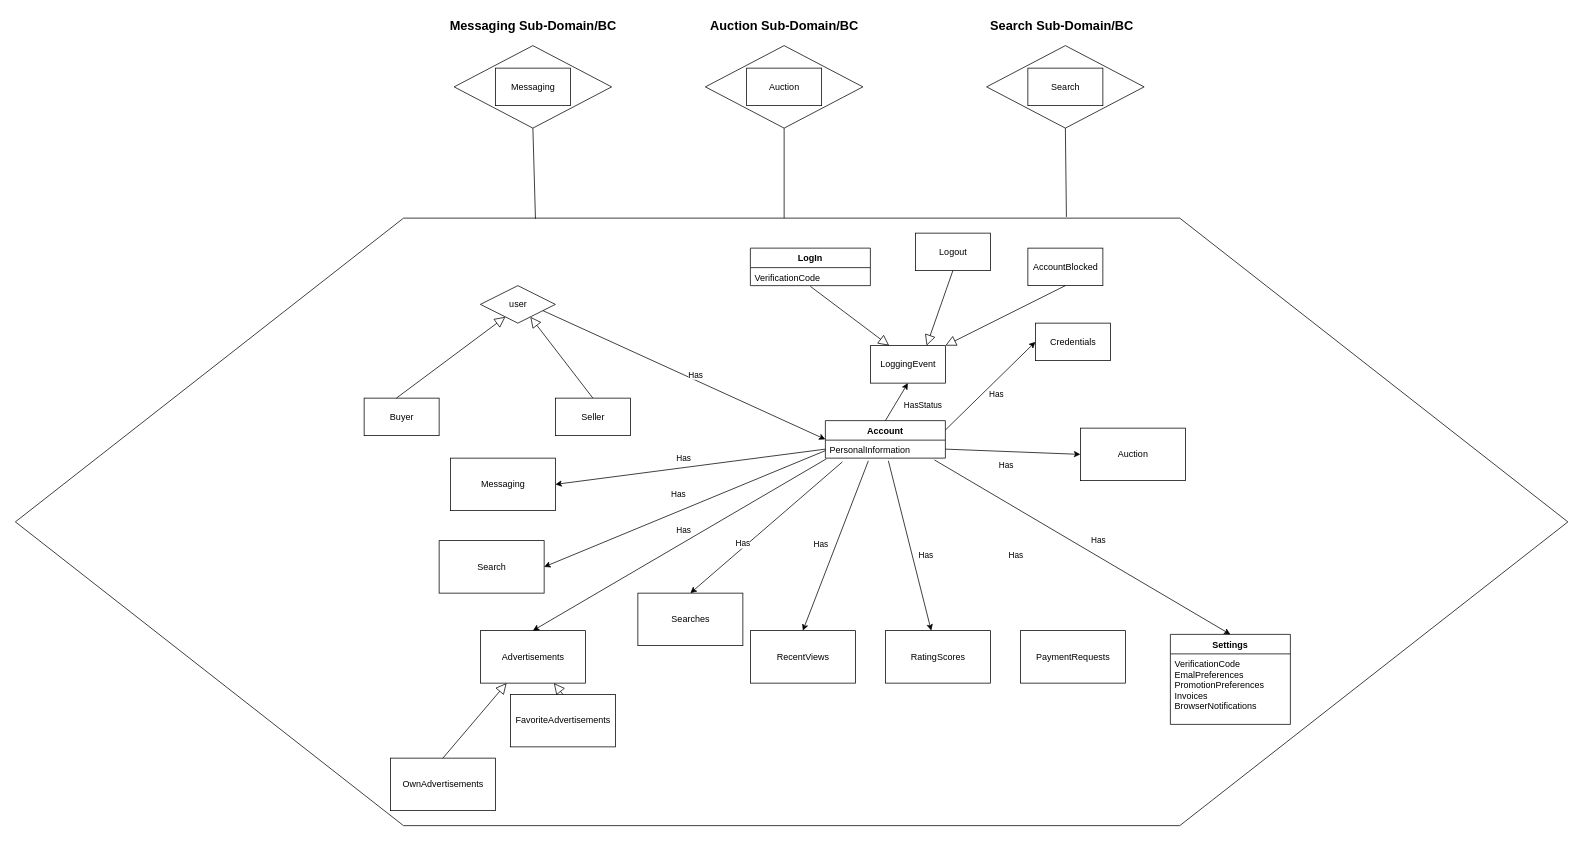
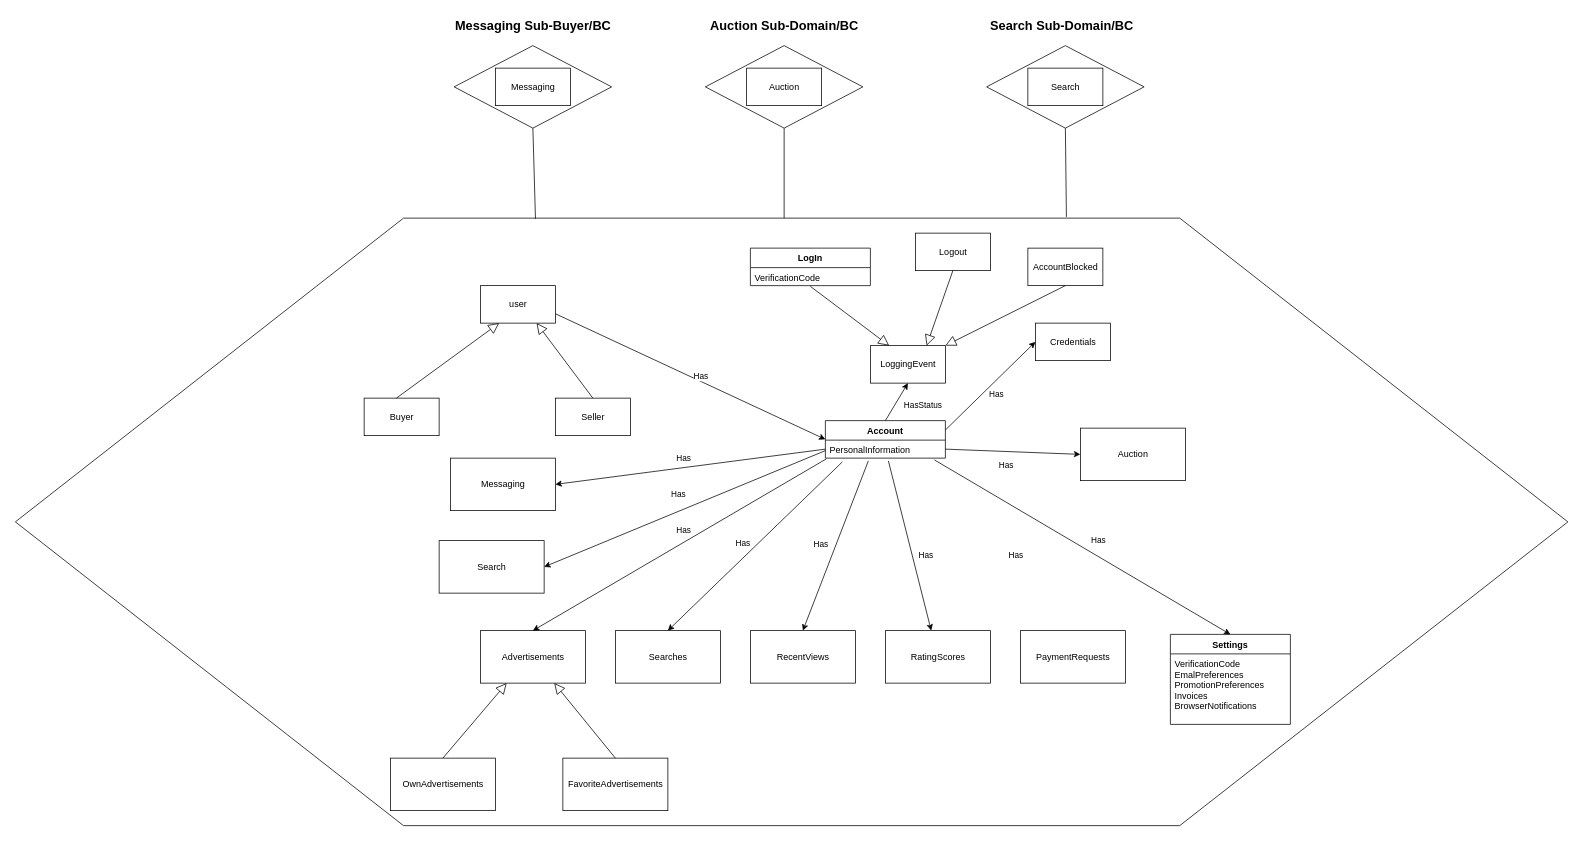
node "Messaging Sub-Domain/BC": label "Messaging Sub-Domain/BC" -> "Messaging Sub-Buyer/BC"
node "user": shape diamond -> rectangle
node "Searches": moved (690, 619) -> (668, 657)
node "FavoriteAdvertisements": moved (563, 720) -> (615, 784)
